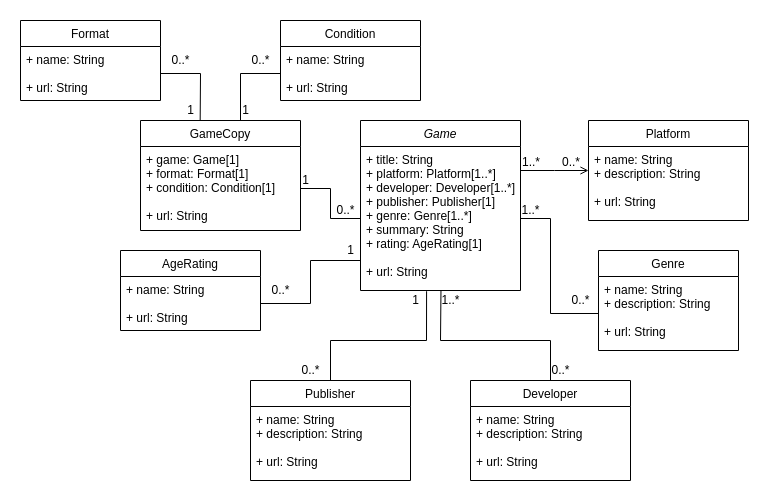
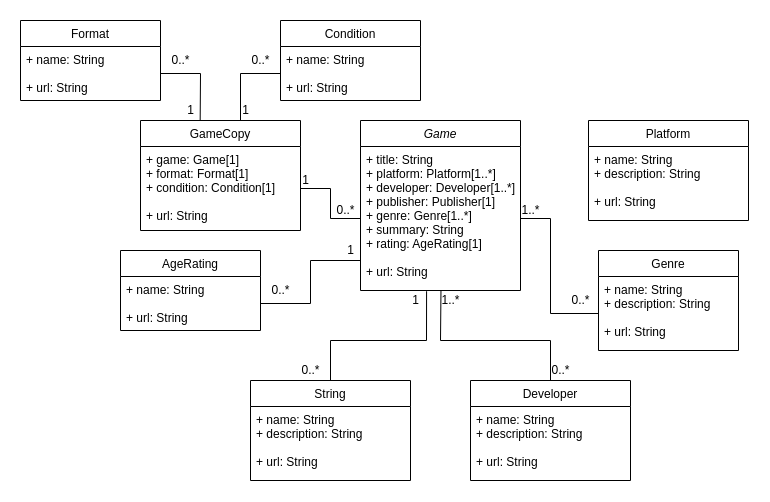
edge "Game" -> "Platform": removed, labels "1..*", "0..*"
node "Publisher": label "Publisher" -> "String"
